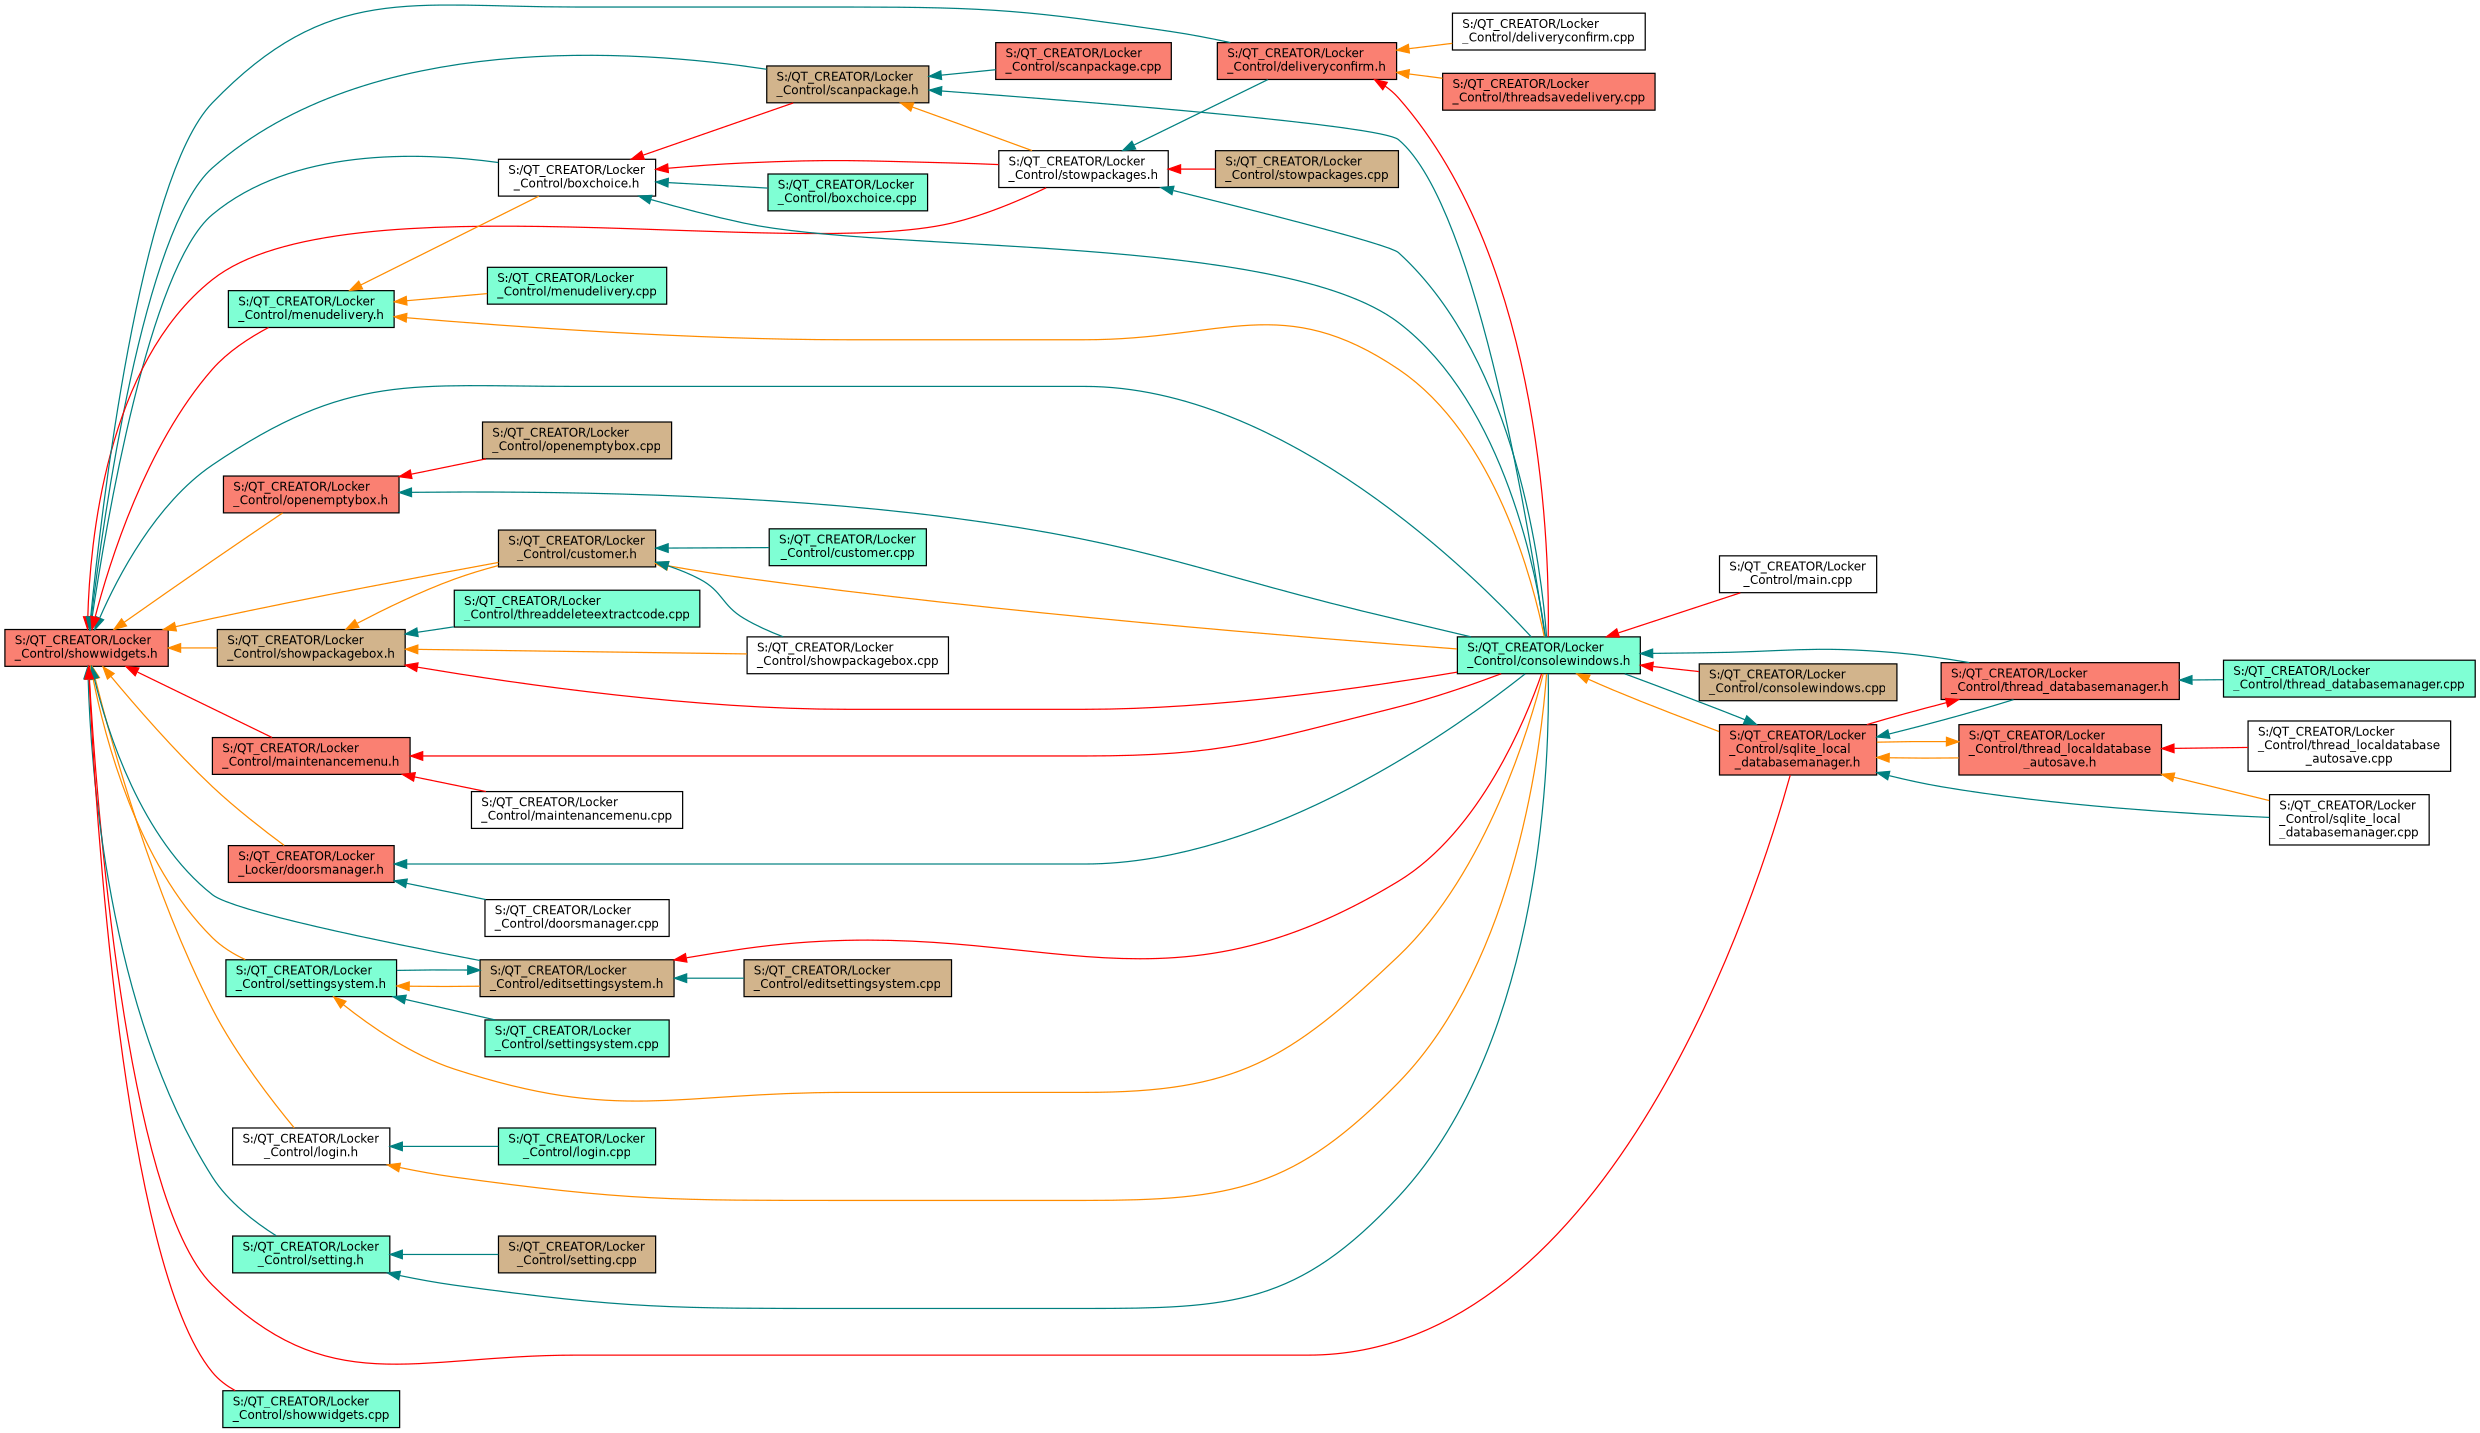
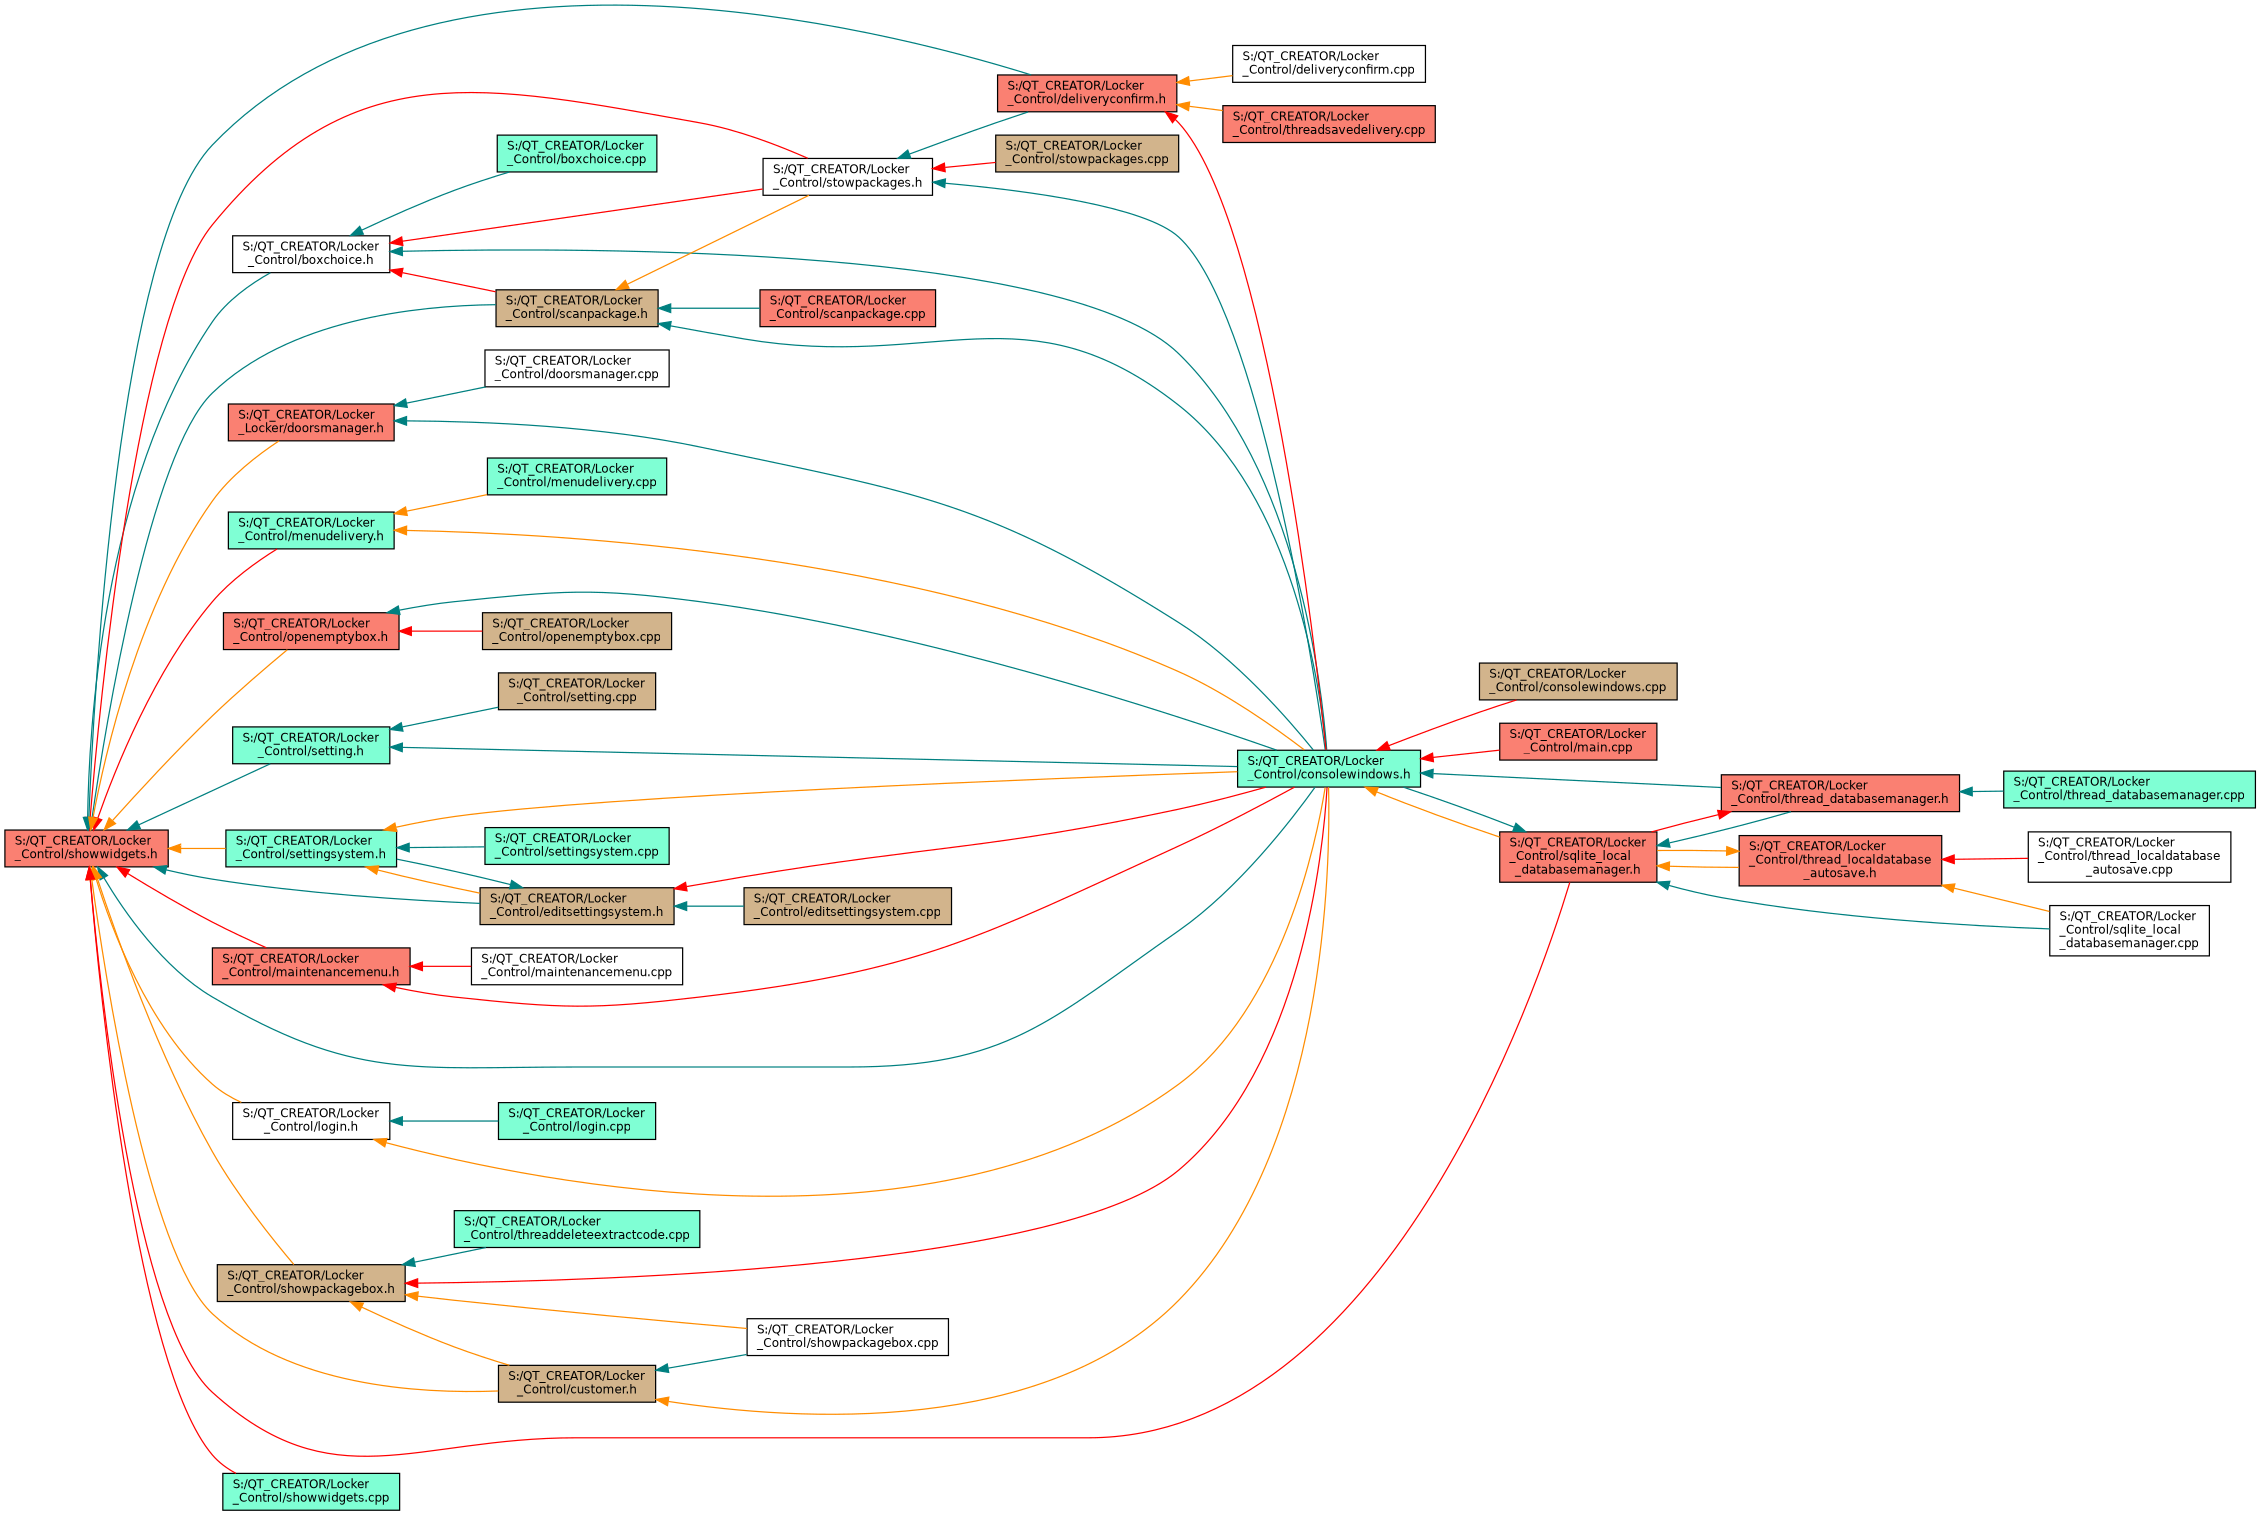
edge "S:/QT_CREATOR/Locker _Control/boxchoice.h" -> "S:/QT_CREATOR/Locker _Control/menudelivery.h": removed
node "S:/QT_CREATOR/Locker _Control/customer.cpp": removed
node "S:/QT_CREATOR/Locker _Control/main.cpp": fillcolor white -> salmon
